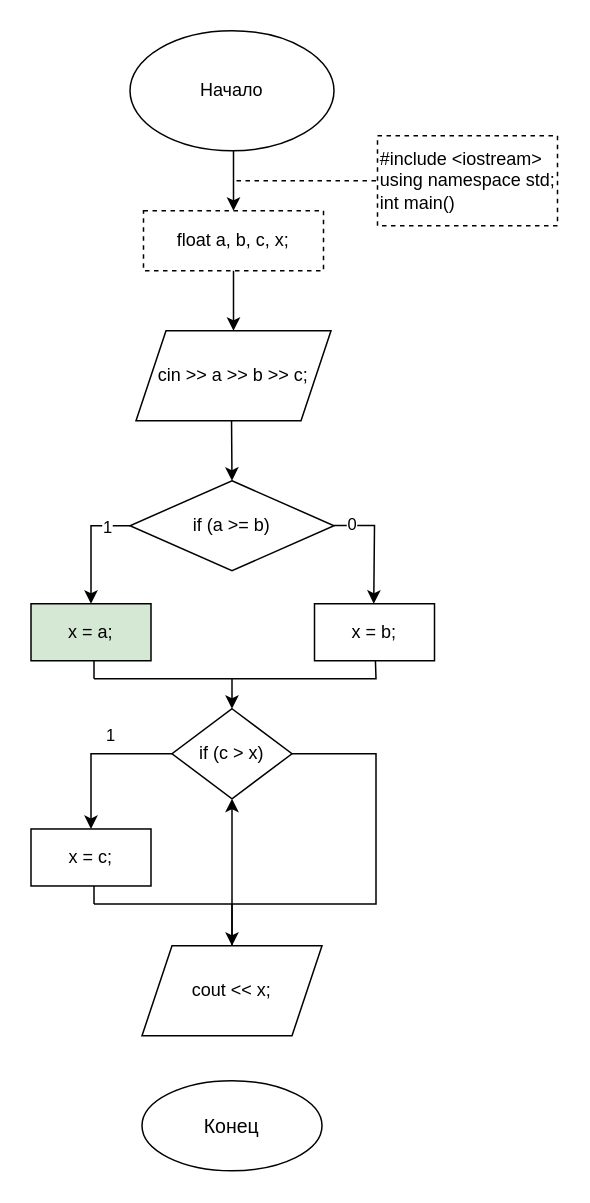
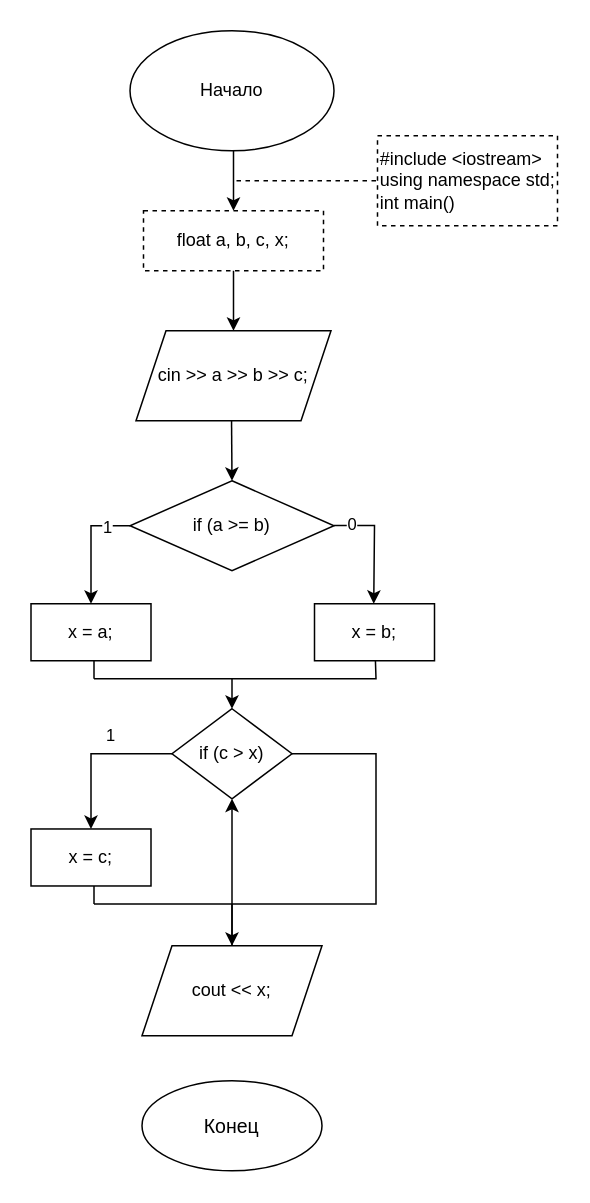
node "x = a;": fillcolor #d5e8d4 -> #ffffff
